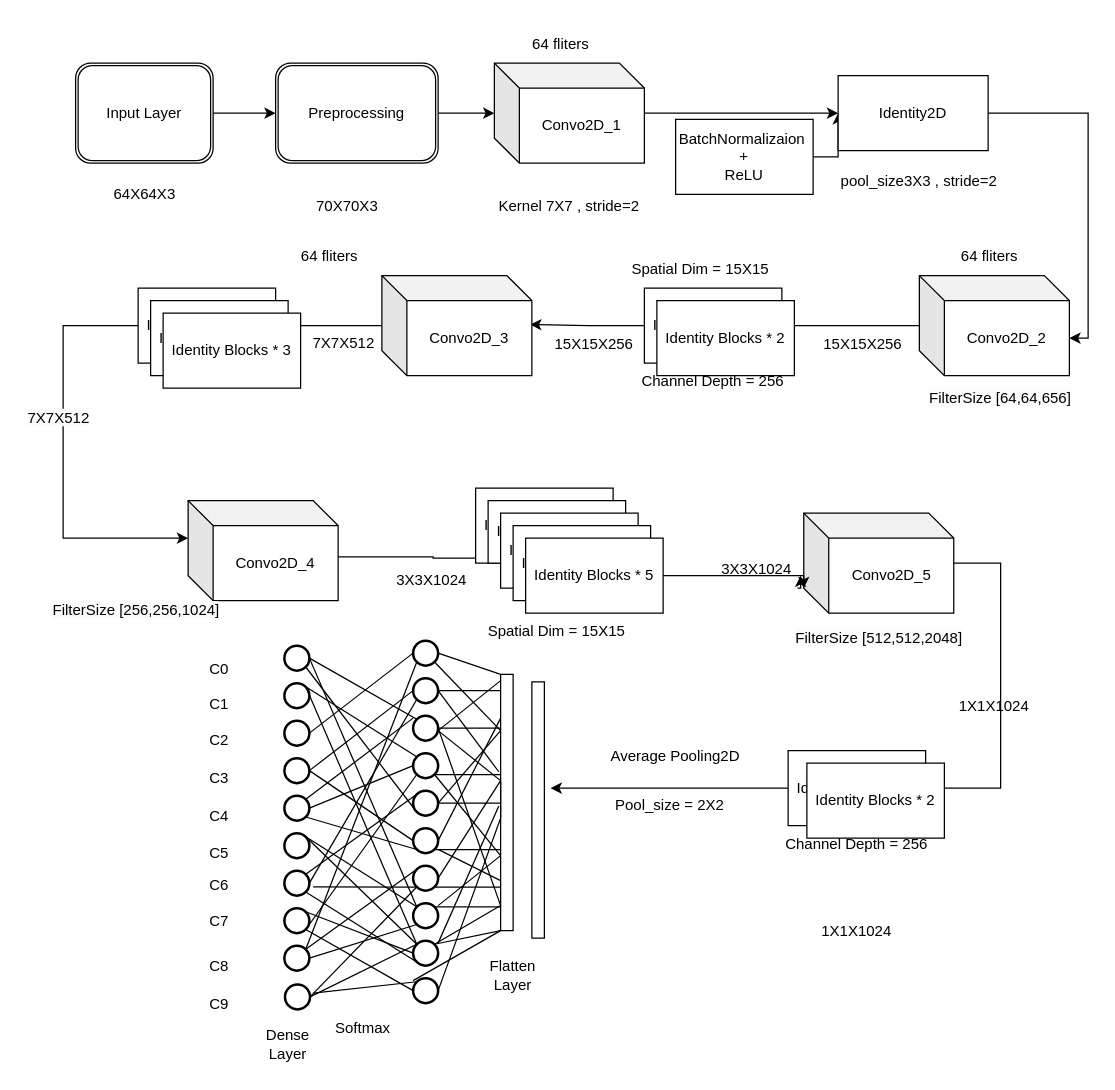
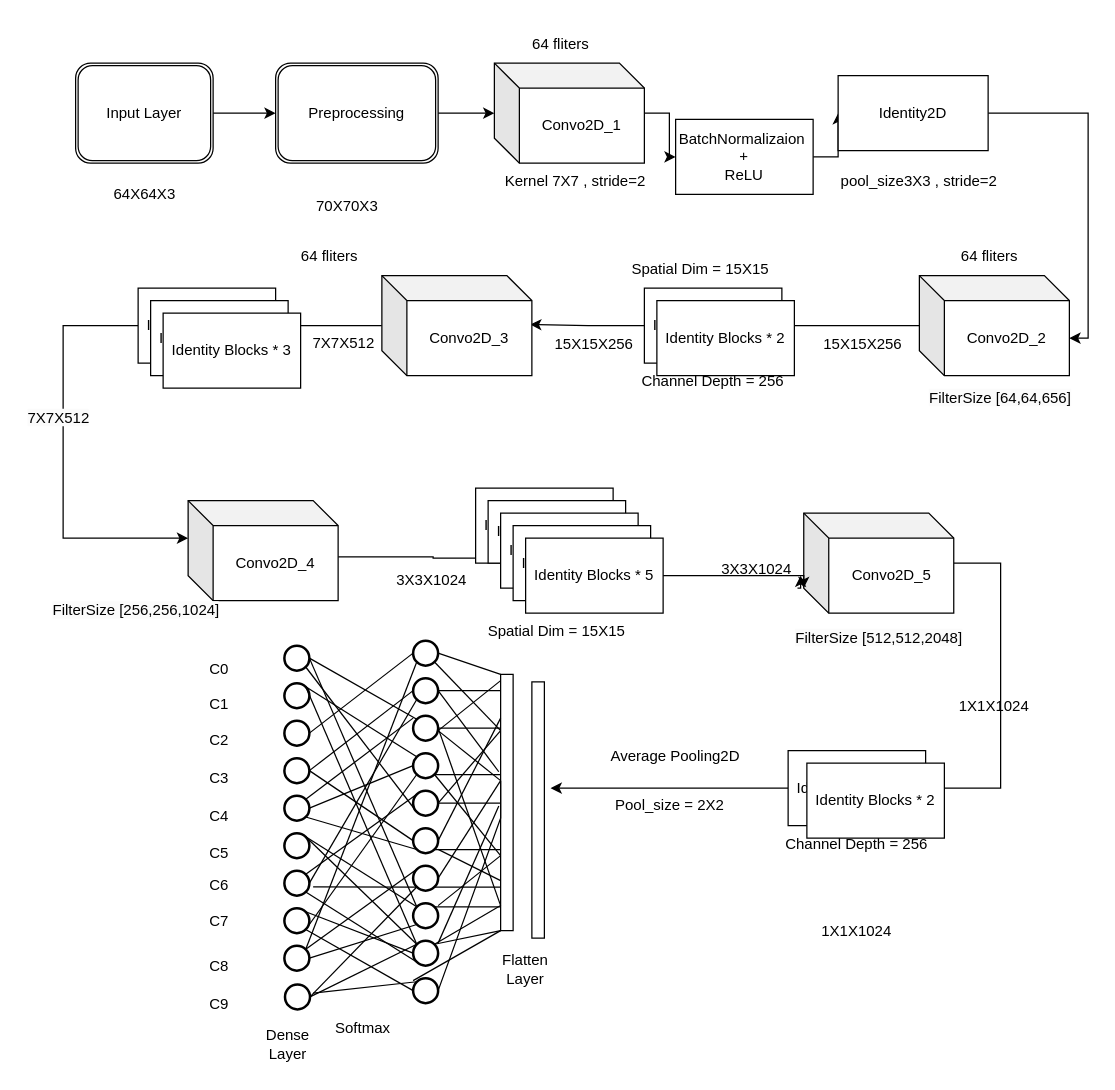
edge "Convo2D_1" -> "Identity2D": now "Convo2D_1" -> "BatchNormalizaion + ReLU"
node "Kernel 7X7 , stride=2": moved (569, 207) -> (576, 182)
node "Flatten Layer": moved (513, 976) -> (526, 969)
